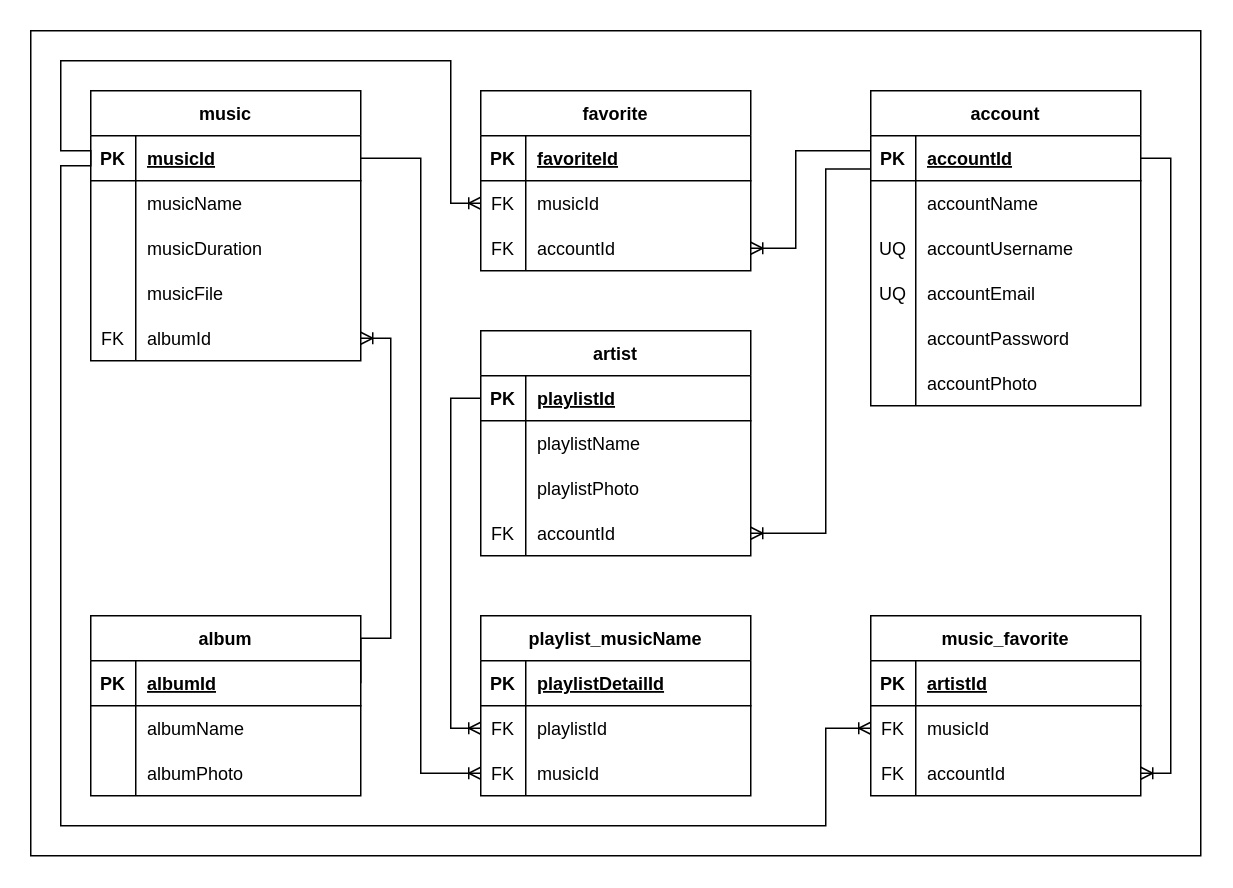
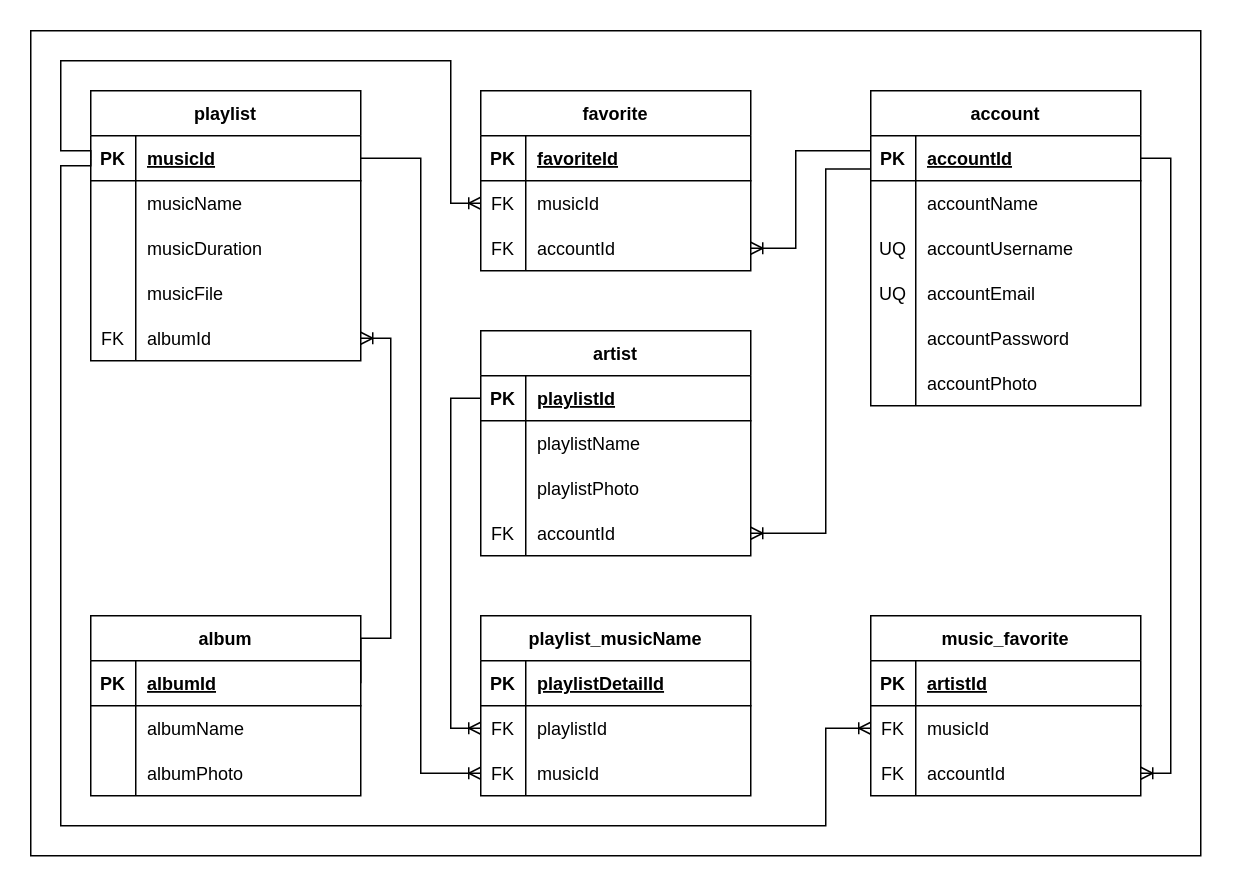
node "music": label "music" -> "playlist"
